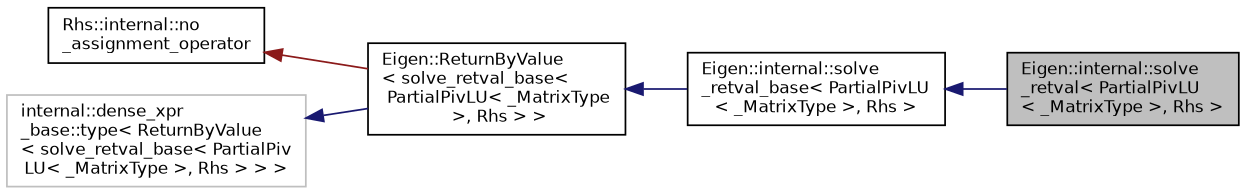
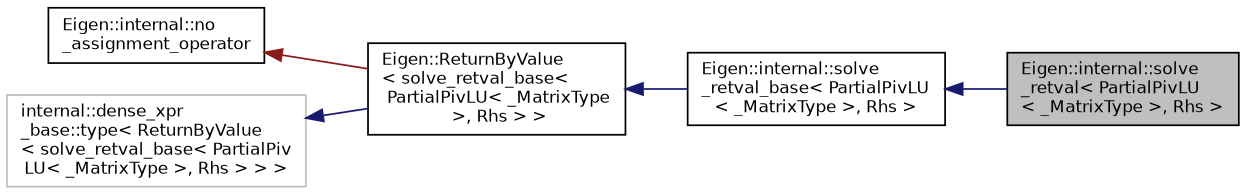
node "Rhs::internal::no _assignment_operator": label "Rhs::internal::no _assignment_operator" -> "Eigen::internal::no _assignment_operator"
